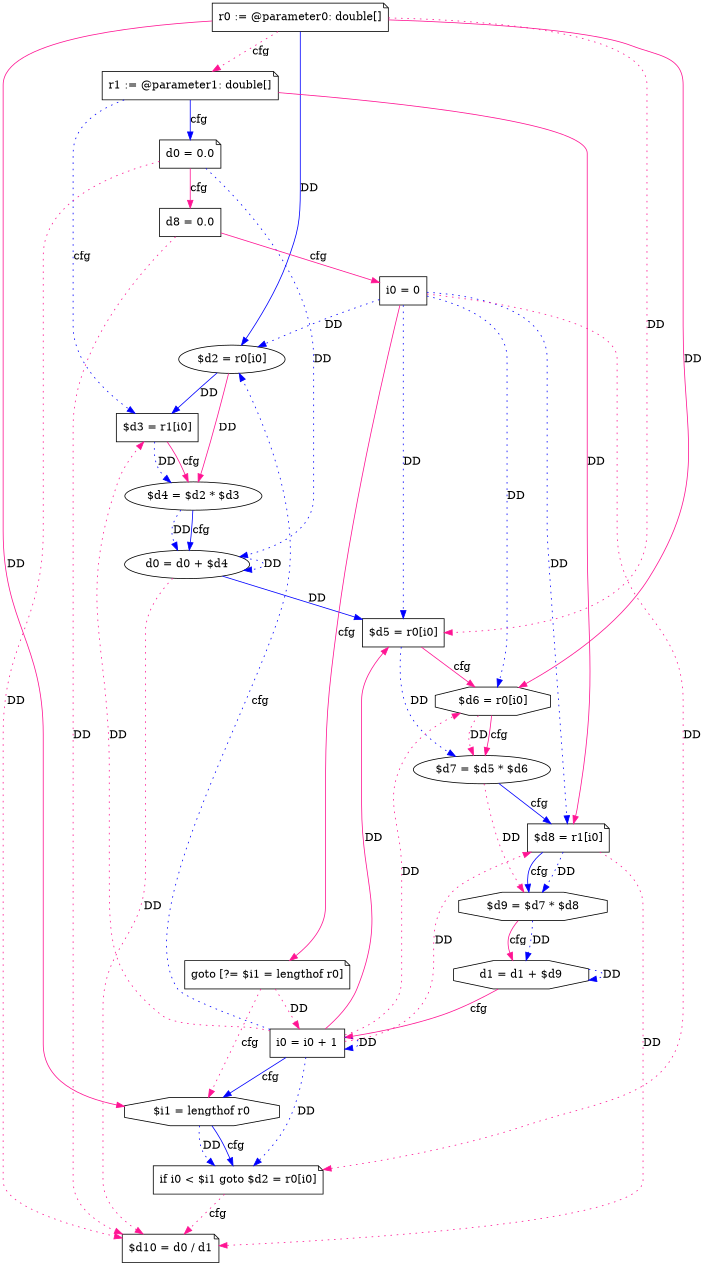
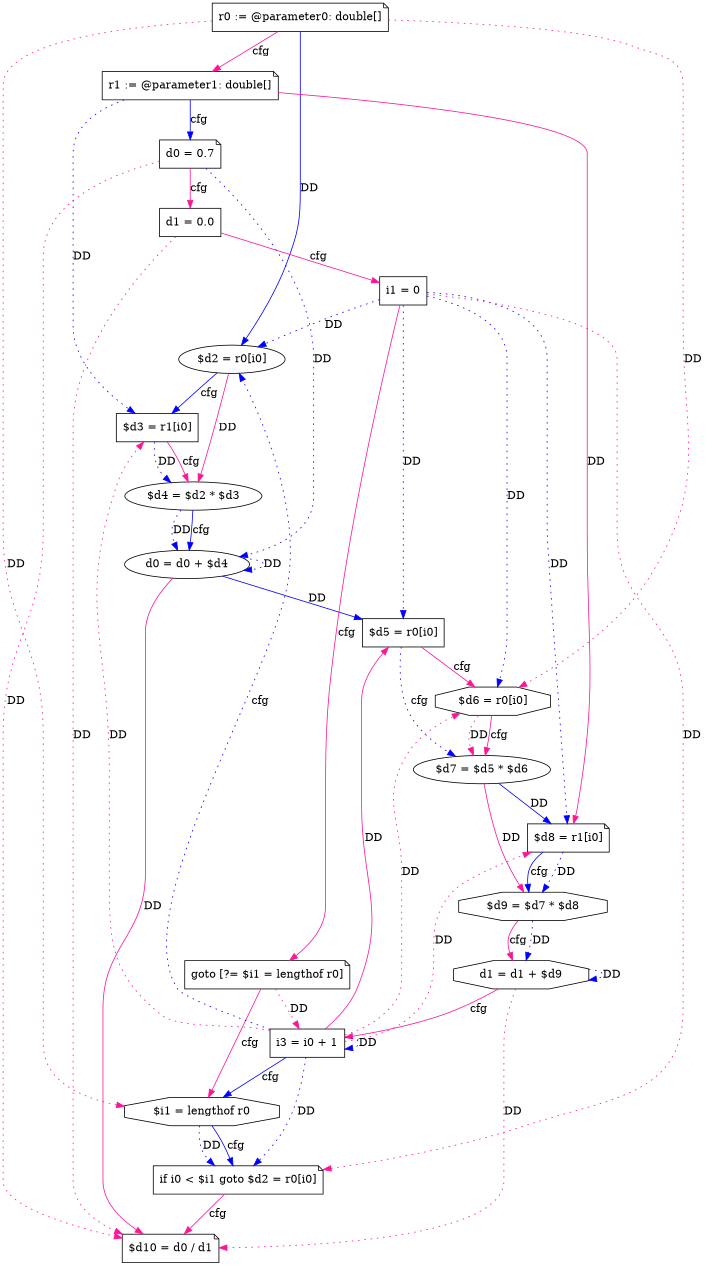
edge "r0 := @parameter0: double[]" -> "r1 := @parameter1: double[]": style dotted -> solid
node "d0 = 0.0": label "d0 = 0.0" -> "d0 = 0.7"
node "d8 = 0.0": label "d8 = 0.0" -> "d1 = 0.0"
edge "r1 := @parameter1: double[]" -> "$d3 = r1[i0]": label "cfg" -> "DD"
edge "r0 := @parameter0: double[]" -> "$d6 = r0[i0]": style solid -> dotted
edge "r0 := @parameter0: double[]" -> "$d5 = r0[i0]": removed, label "DD"
node "i0 = 0": label "i0 = 0" -> "i1 = 0"
edge "$d2 = r0[i0]" -> "$d3 = r1[i0]": label "DD" -> "cfg"
edge "r0 := @parameter0: double[]" -> "$i1 = lengthof r0": style solid -> dotted
edge "$d5 = r0[i0]" -> "$d7 = $d5 * $d6": label "DD" -> "cfg"
edge "$d7 = $d5 * $d6" -> "$d8 = r1[i0]": label "cfg" -> "DD"
edge "$d7 = $d5 * $d6" -> "$d9 = $d7 * $d8": style dotted -> solid
edge "d0 = d0 + $d4" -> "$d10 = d0 / d1": style dotted -> solid
edge "goto [?= $i1 = lengthof r0]" -> "$i1 = lengthof r0": style dotted -> solid
node "i0 = i0 + 1": label "i0 = i0 + 1" -> "i3 = i0 + 1"
edge "$d8 = r1[i0]" -> "$d10 = d0 / d1": now "d1 = d1 + $d9" -> "$d10 = d0 / d1"
edge "if i0 < $i1 goto $d2 = r0[i0]" -> "$d10 = d0 / d1": style dotted -> solid
